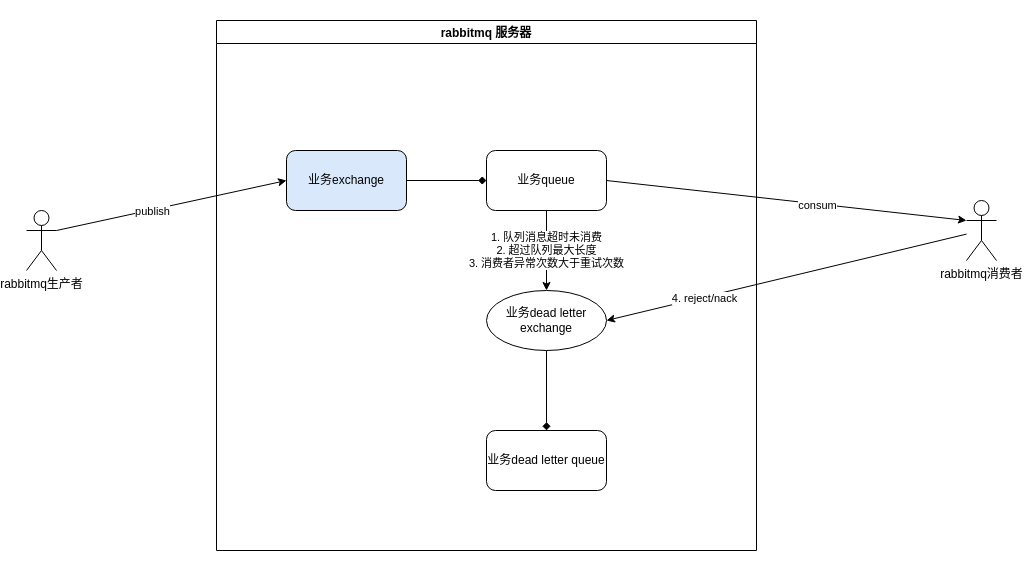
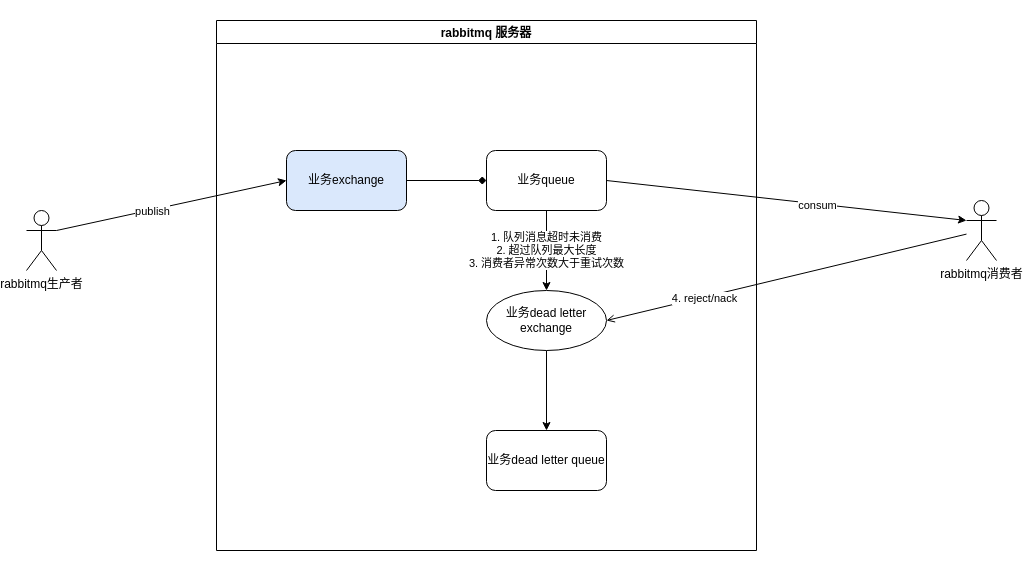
edge "rabbitmq消费者" -> "业务dead letter exchange": arrowhead classic -> open
edge "业务dead letter exchange" -> "业务dead letter queue": arrowhead diamond -> classic
